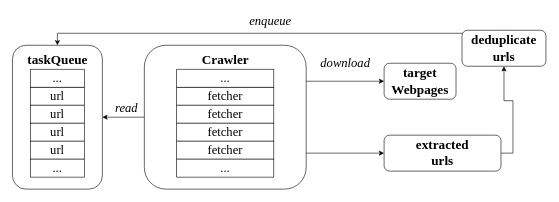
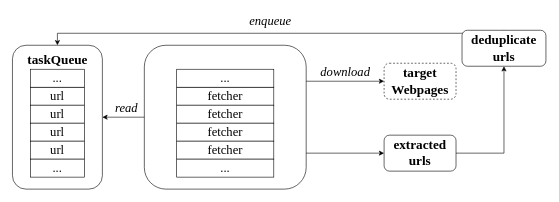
node "Crawler": removed
node "download": moved (345, 63) -> (345, 72)
node "targetWebpages": style solid -> dashed
node "extractedurls": size 117x36 -> 72x36
